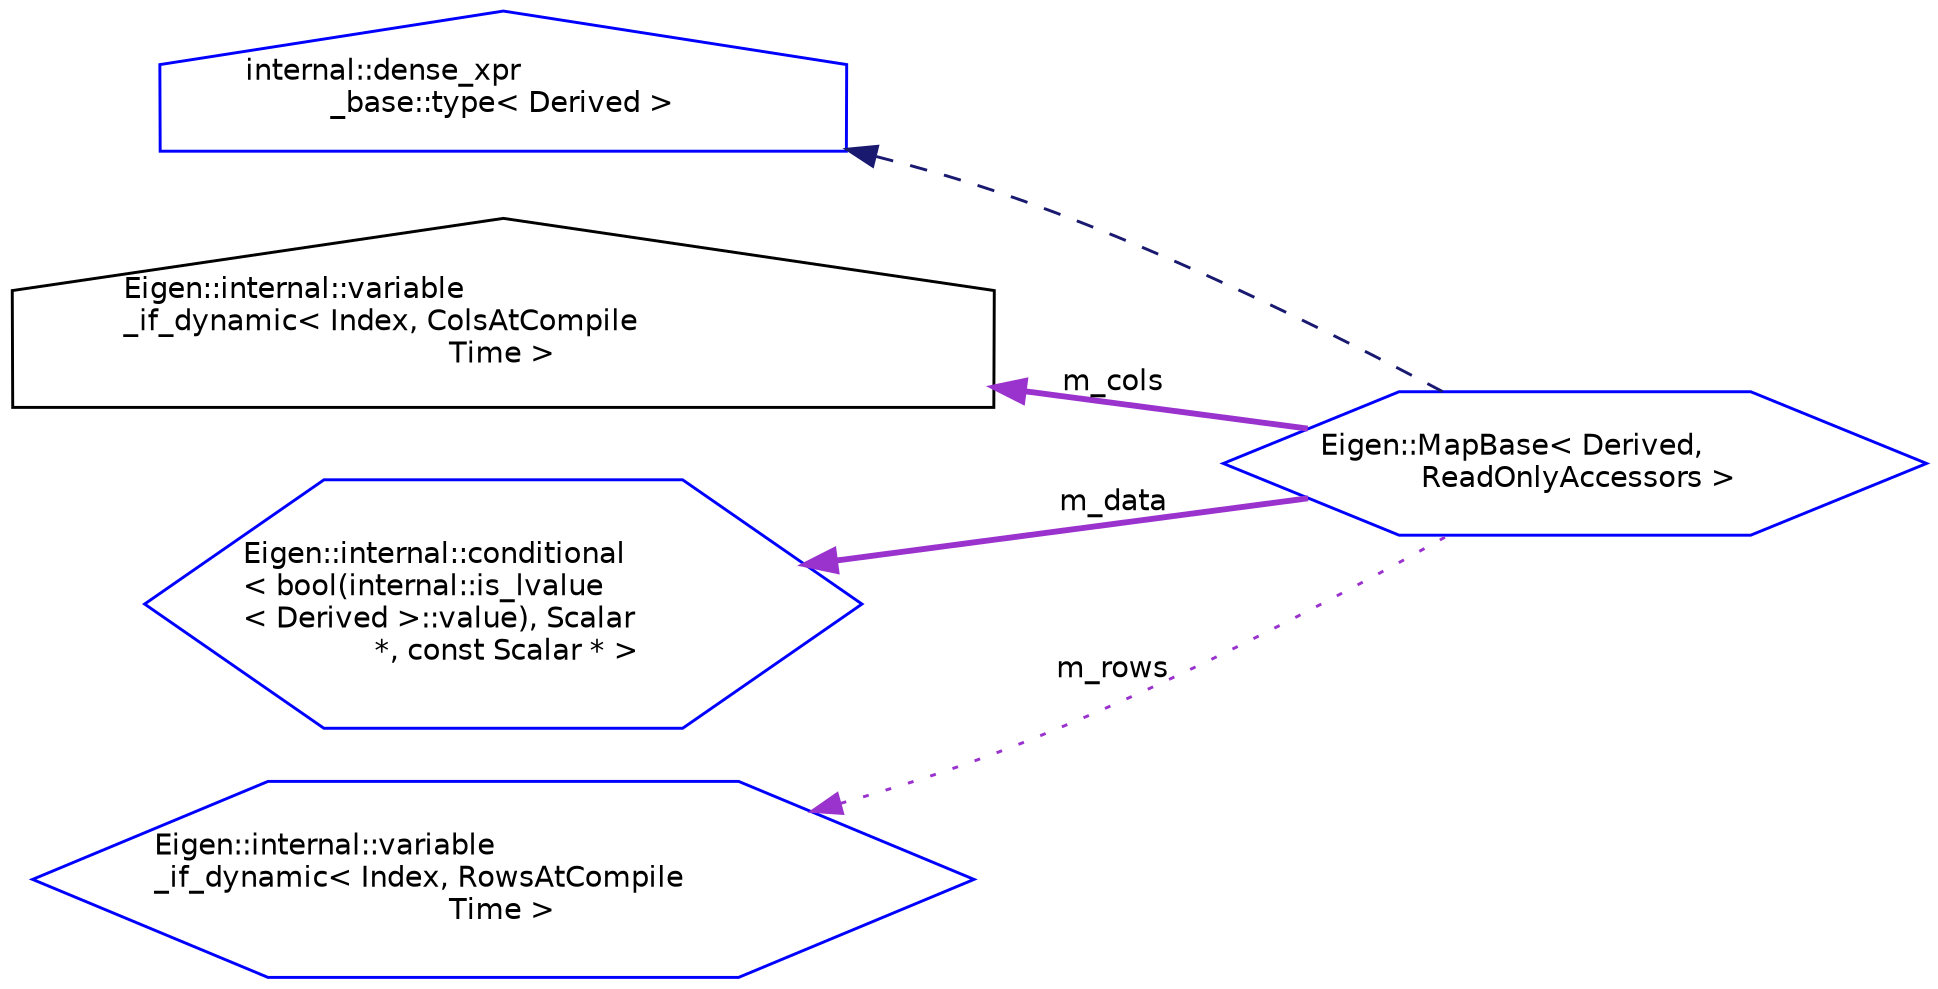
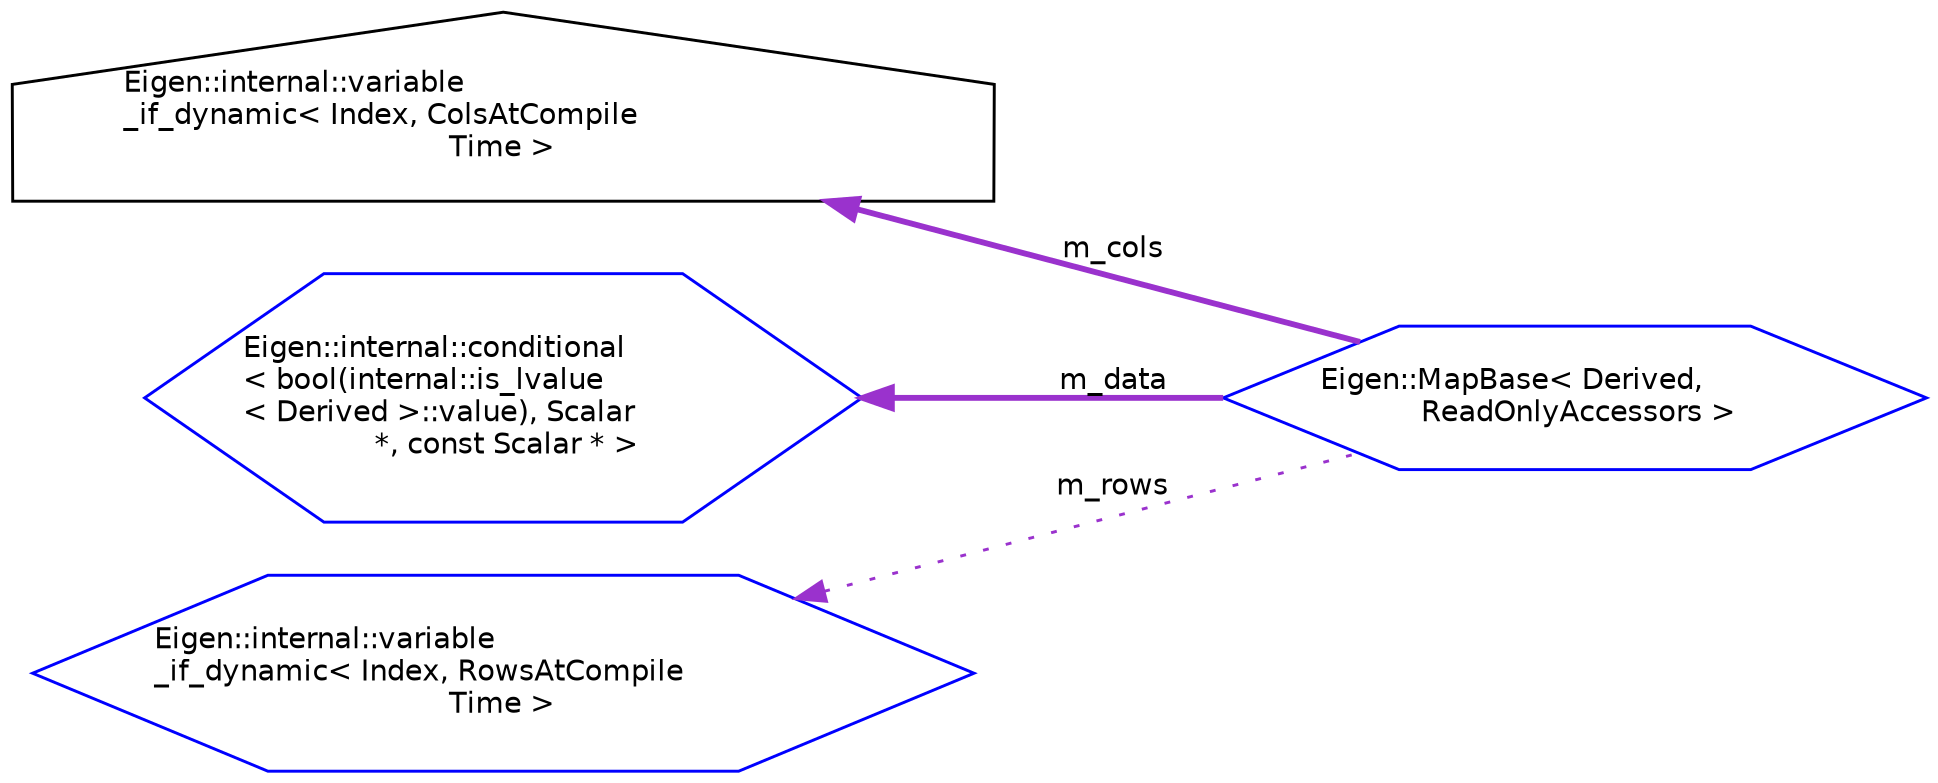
node "internal::dense_xpr _base::type< Derived >": removed
